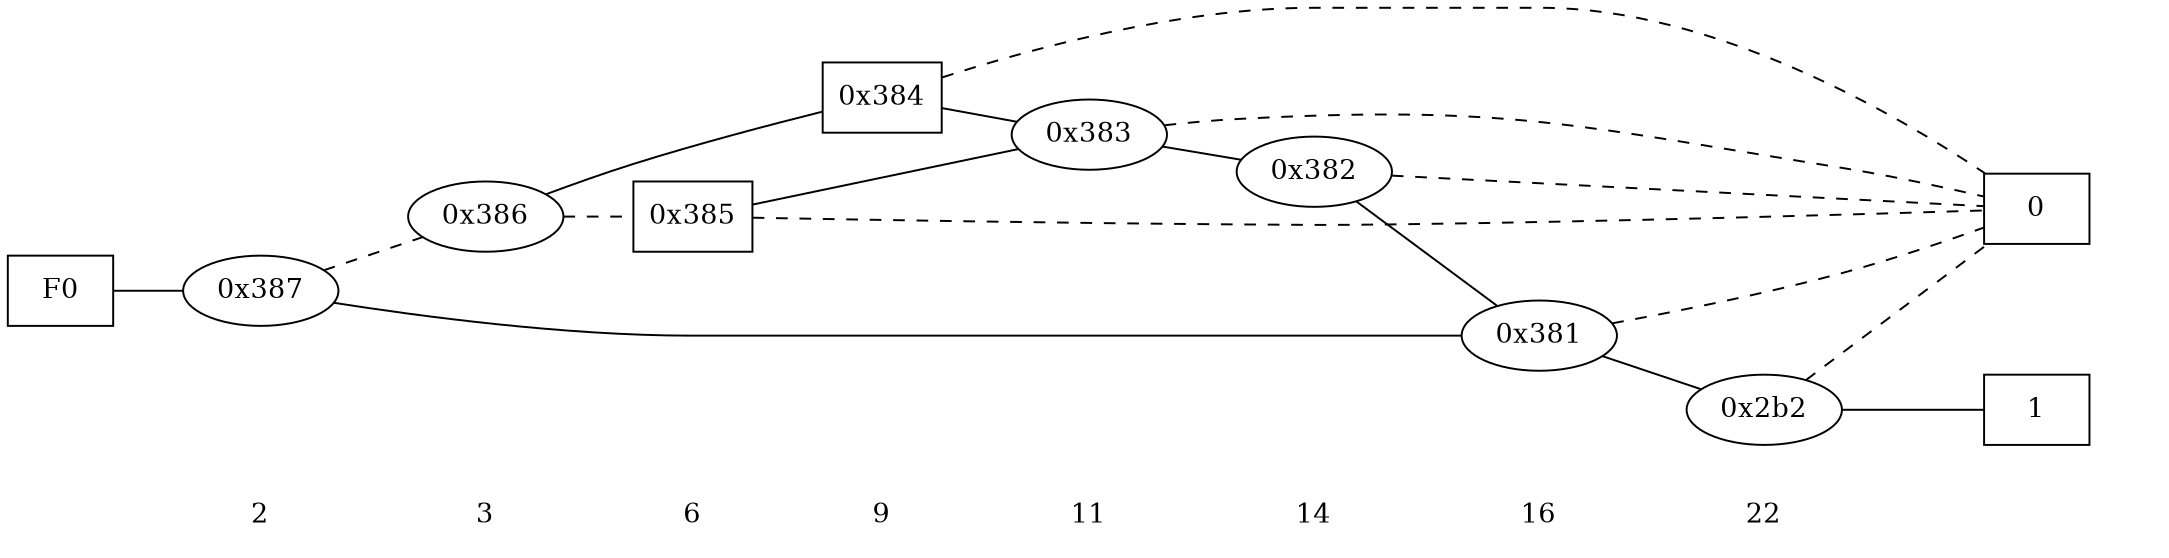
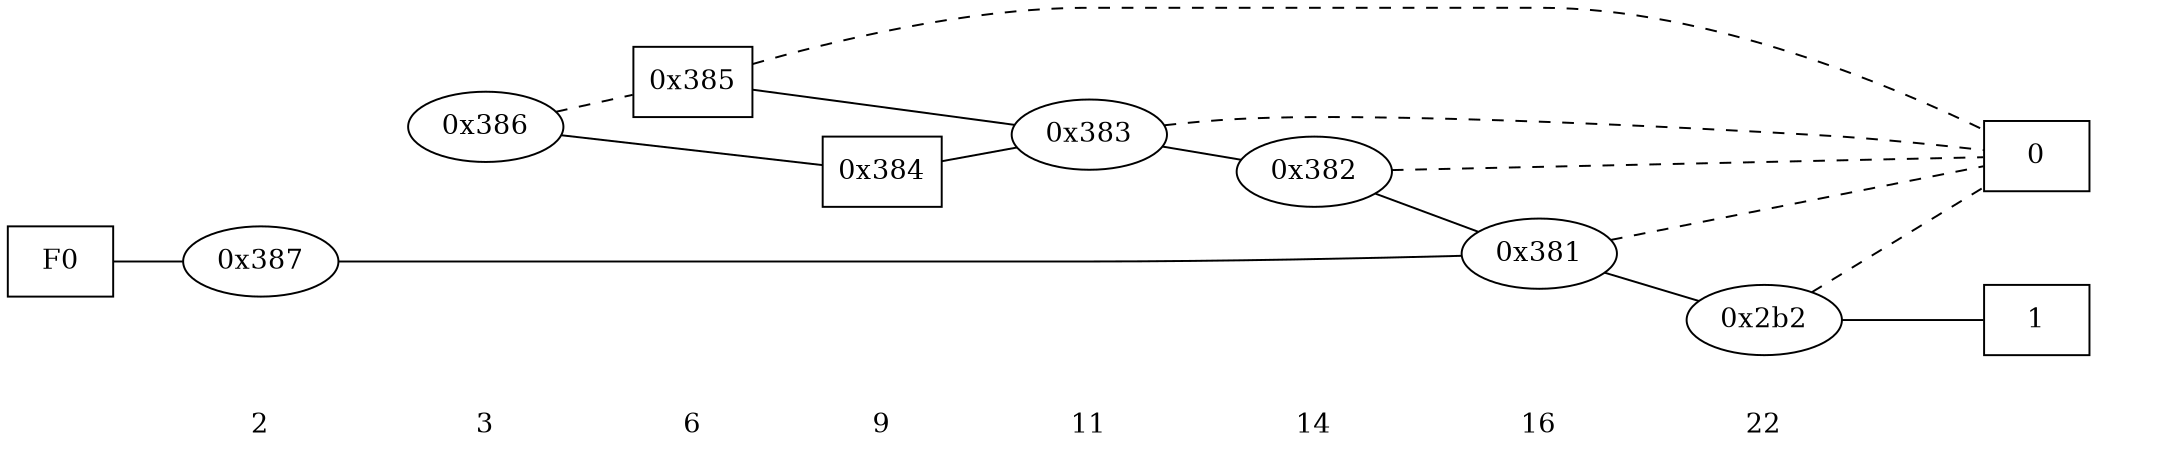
edge "0x384" -- "0": removed
edge "0x386" -- "0x387": removed
